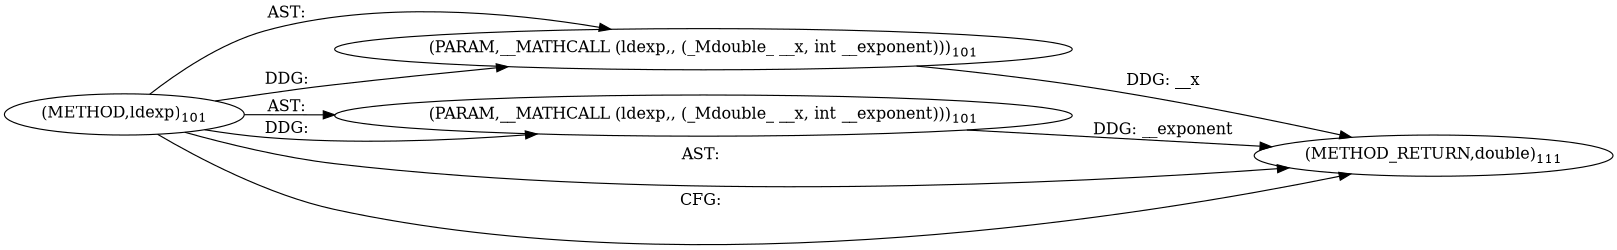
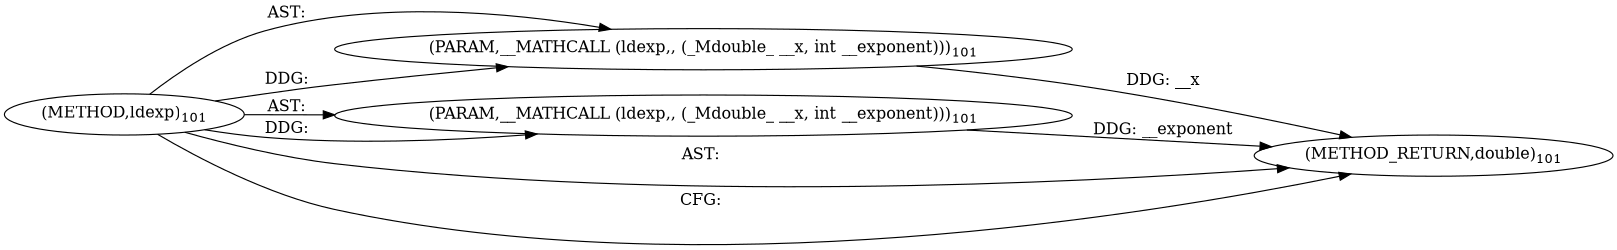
node "(METHOD_RETURN,double)": text "111" -> "101"
